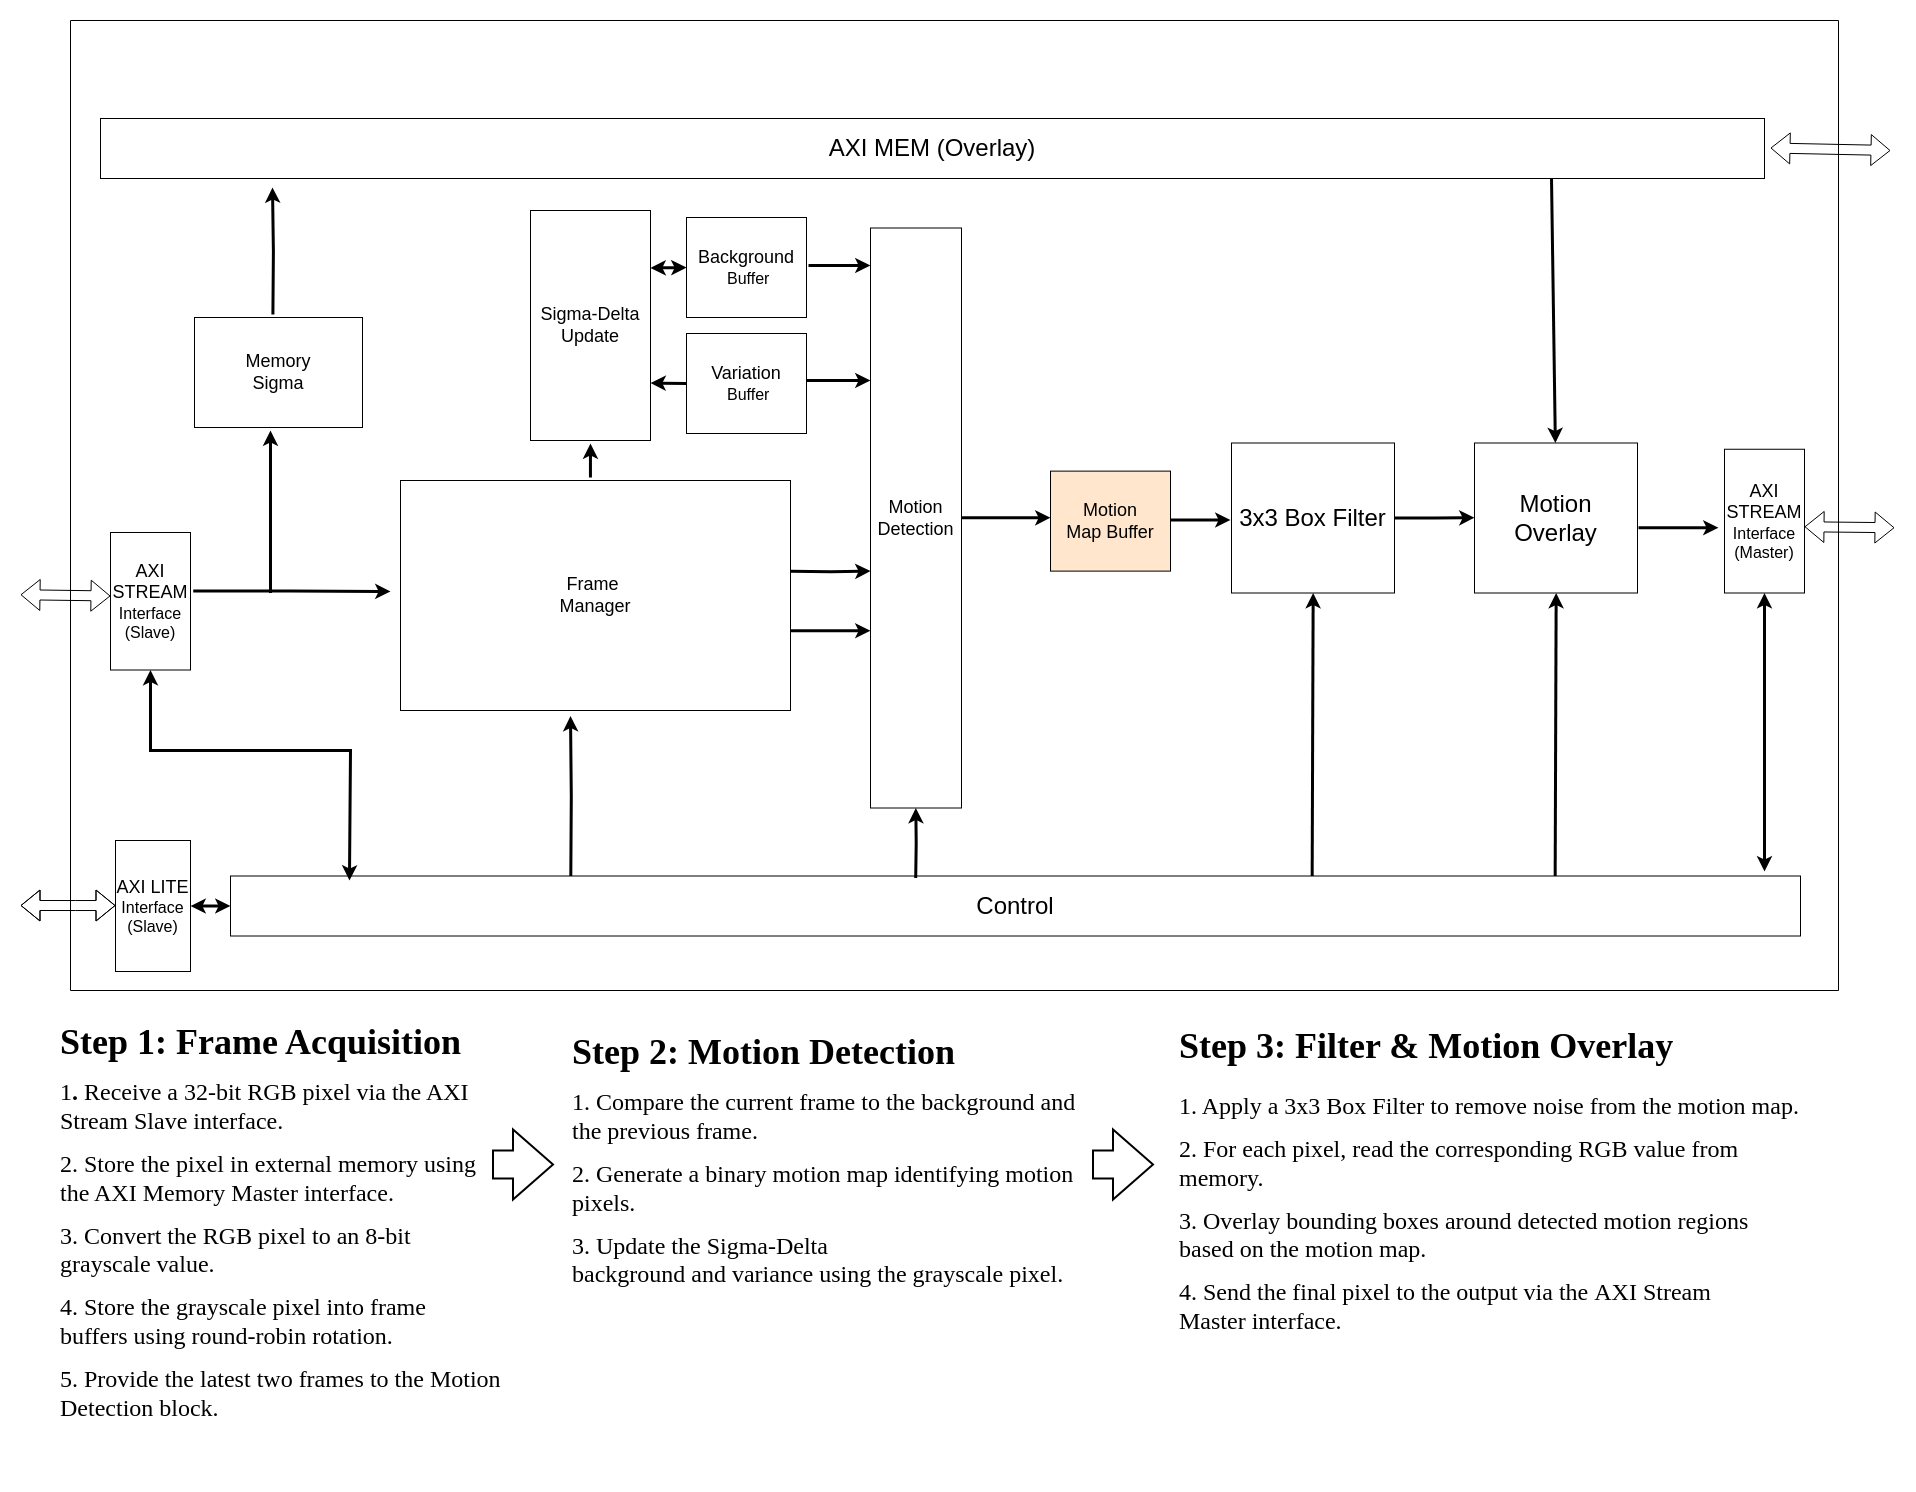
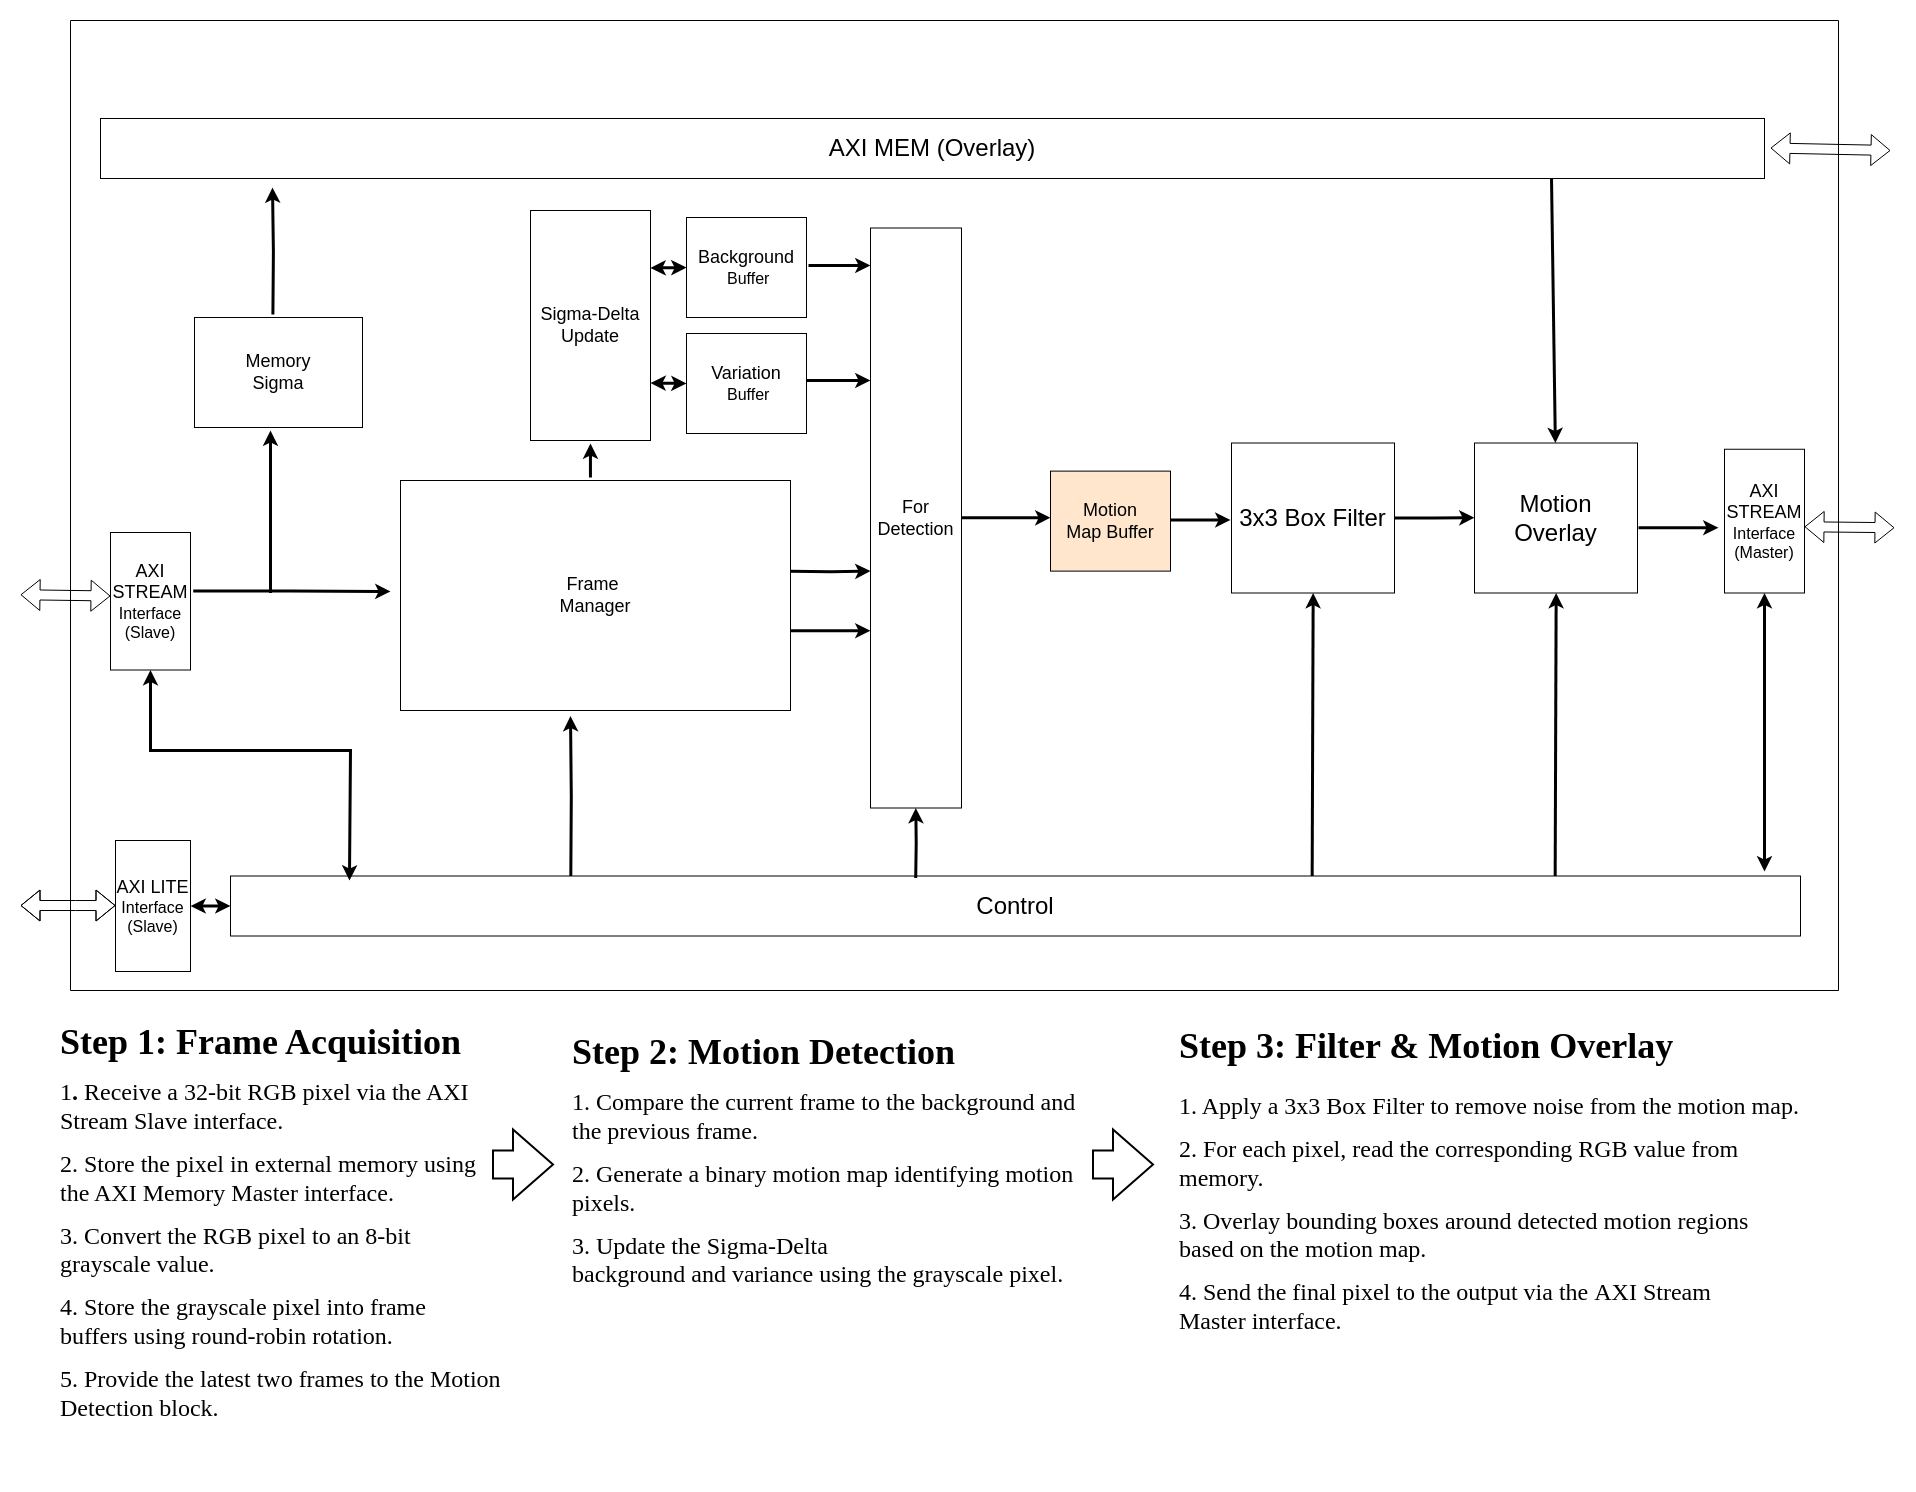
edge "Variation Buffer" -> "Sigma-Delta Update": arrowhead none -> classic
node "Motion Detection": label "Motion Detection" -> "For Detection"
